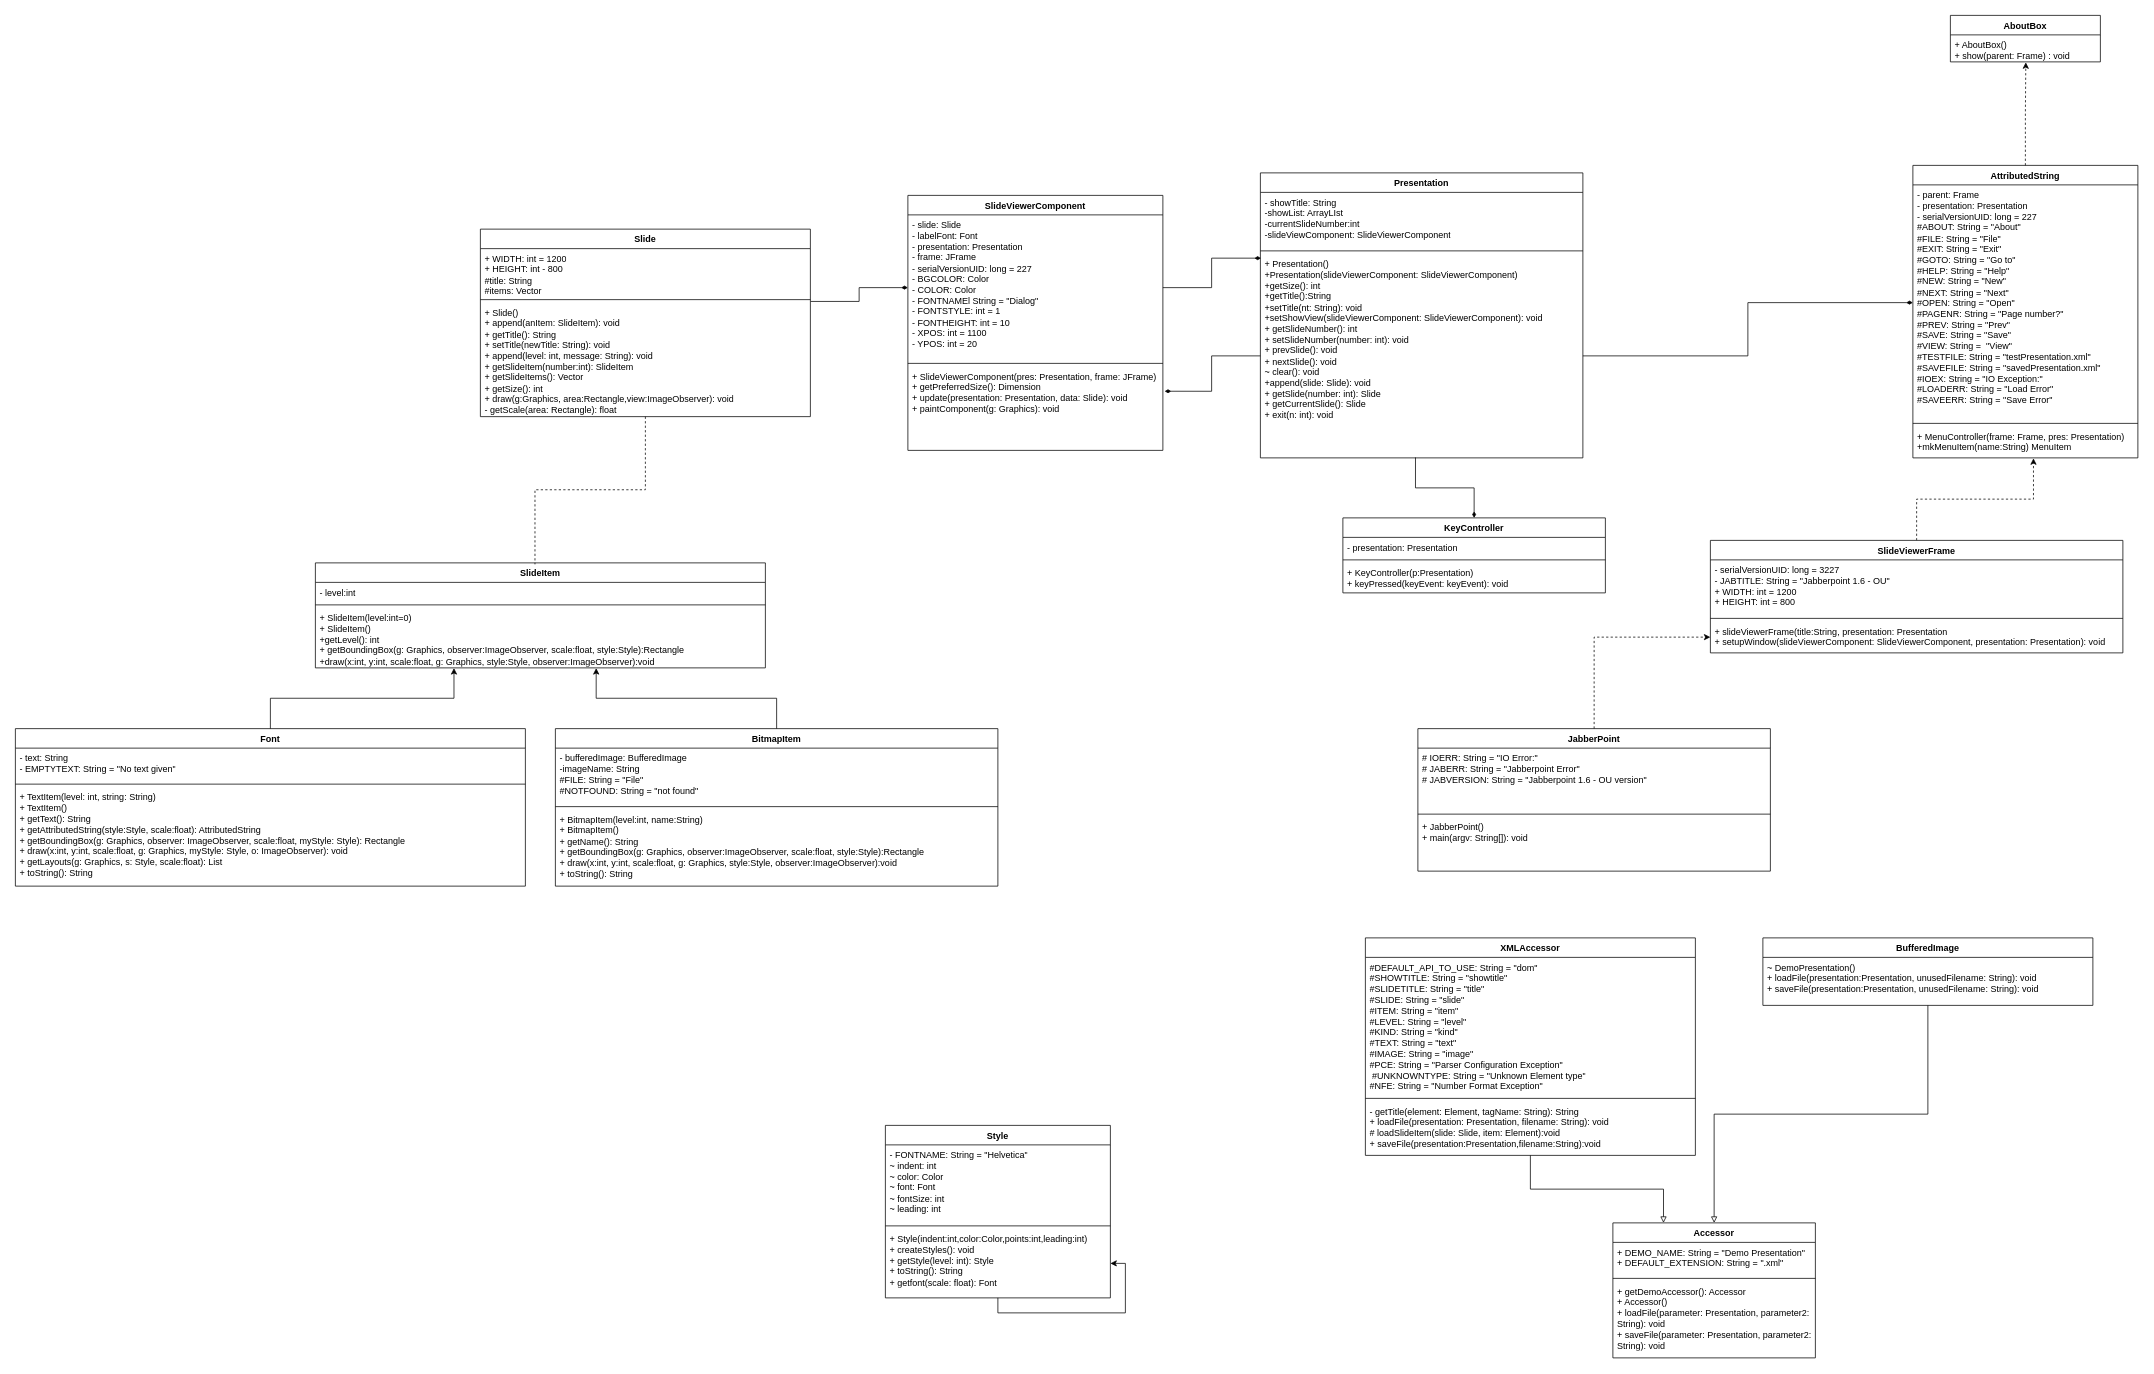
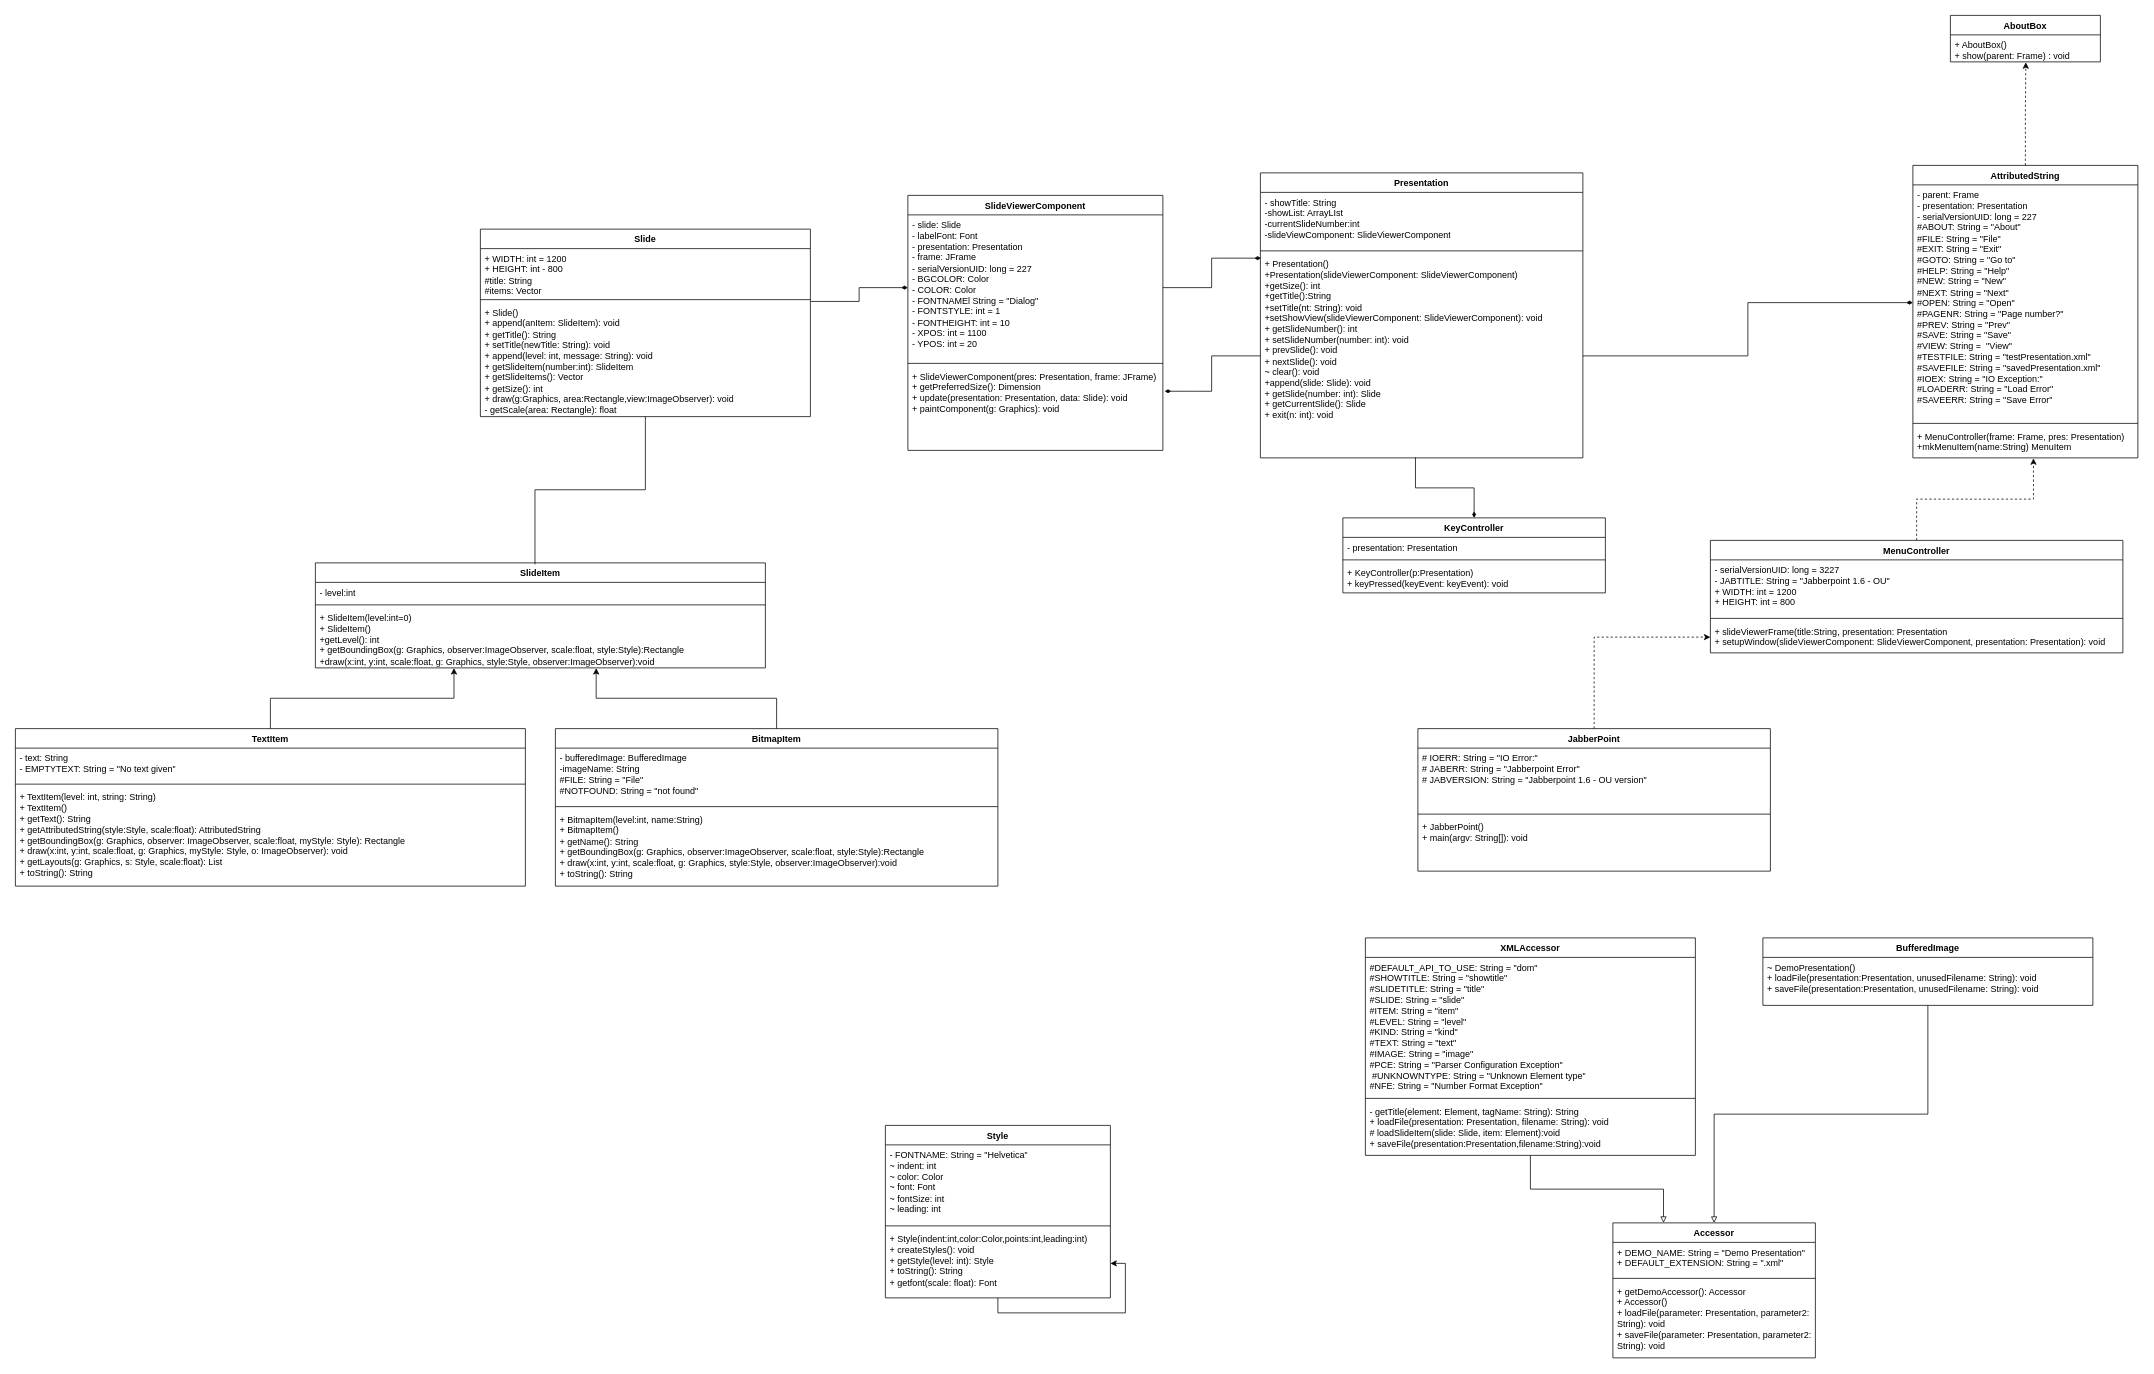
edge "Slide" -- "SlideItem": style dashed -> solid
node "SlideViewerFrame": label "SlideViewerFrame" -> "MenuController"
node "Font": label "Font" -> "TextItem"
